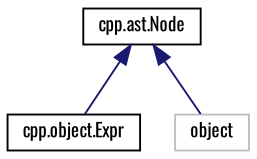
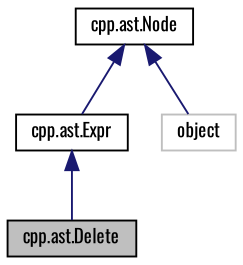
node "cpp.object.Expr": label "cpp.object.Expr" -> "cpp.ast.Expr"
node "cpp.ast.Delete": added
